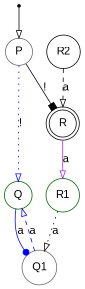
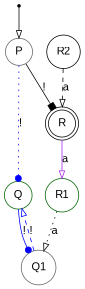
edge "P" -> "Q": arrowhead onormal -> dot
edge "Q" -> "Q1": label "a" -> "!"
edge "Q1" -> "Q": label "a" -> "!"
